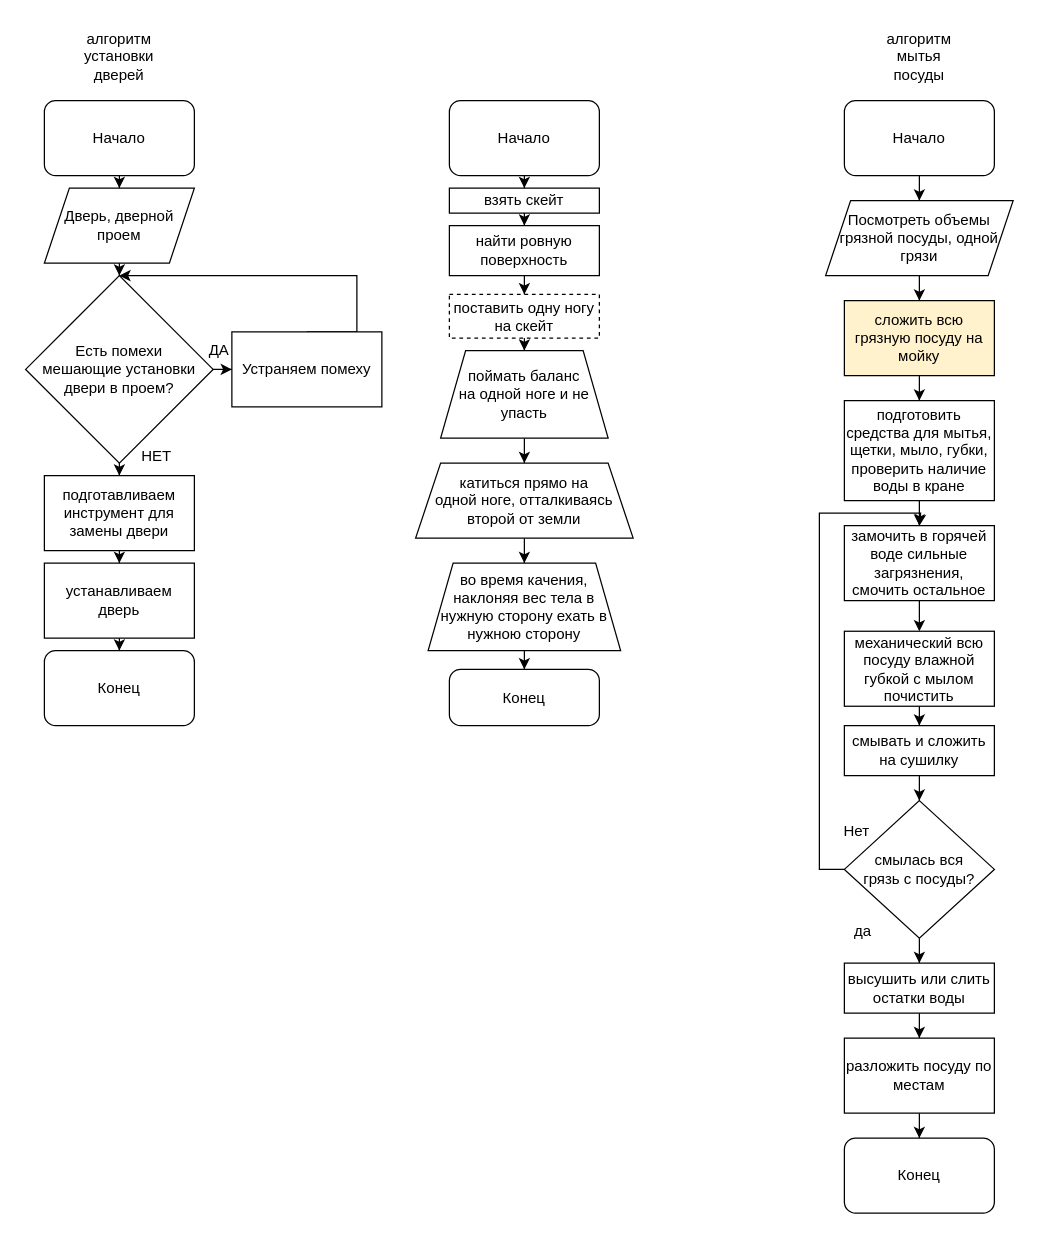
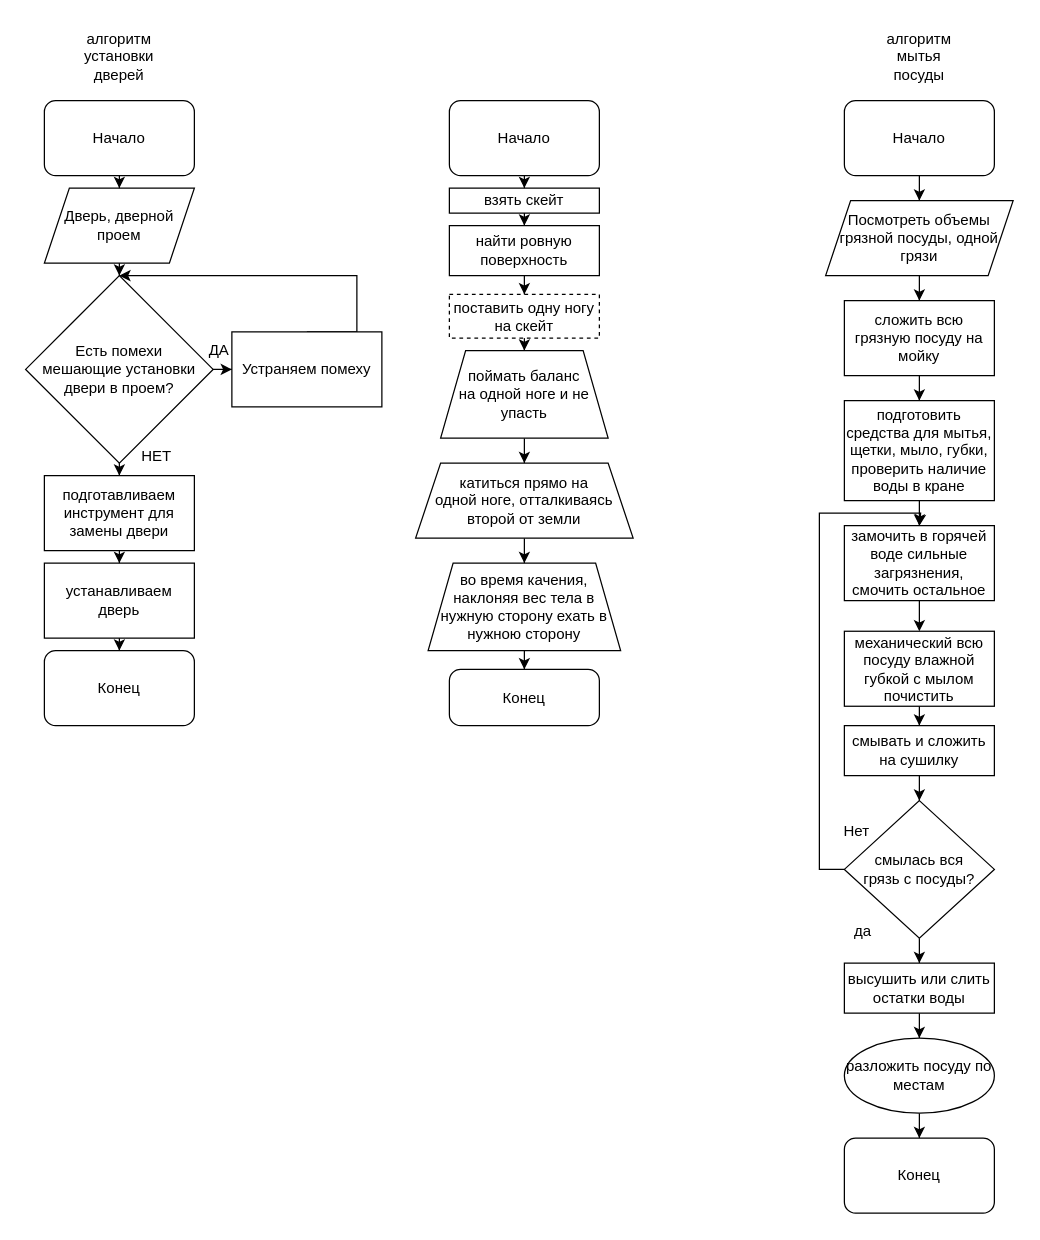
node "сложить всю грязную посуду на мойку": fillcolor #fff2cc -> #ffffff
node "разложить посуду по местам": shape rectangle -> ellipse
